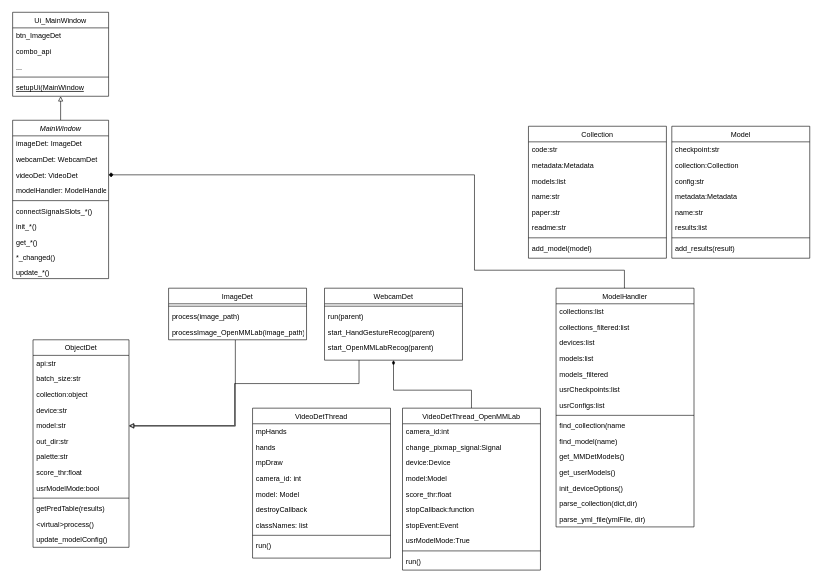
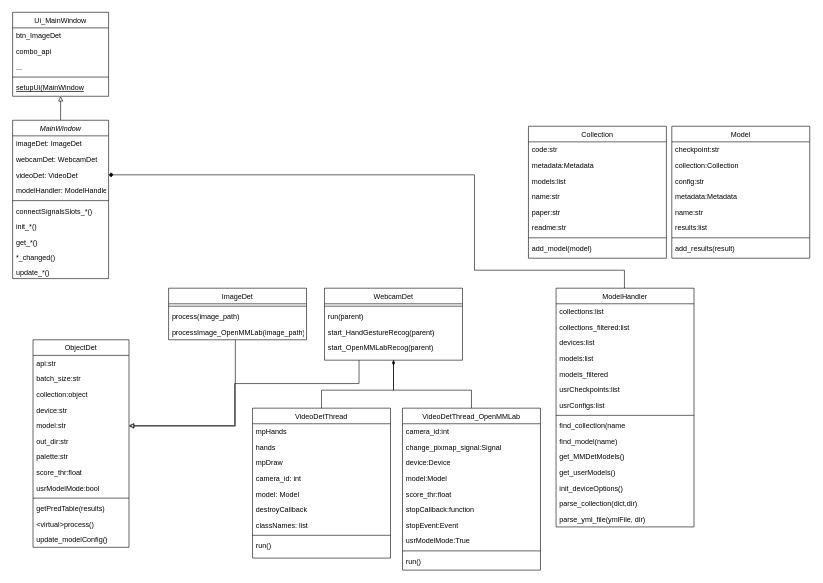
edge "WebcamDet" -- "VideoDetThread": added
